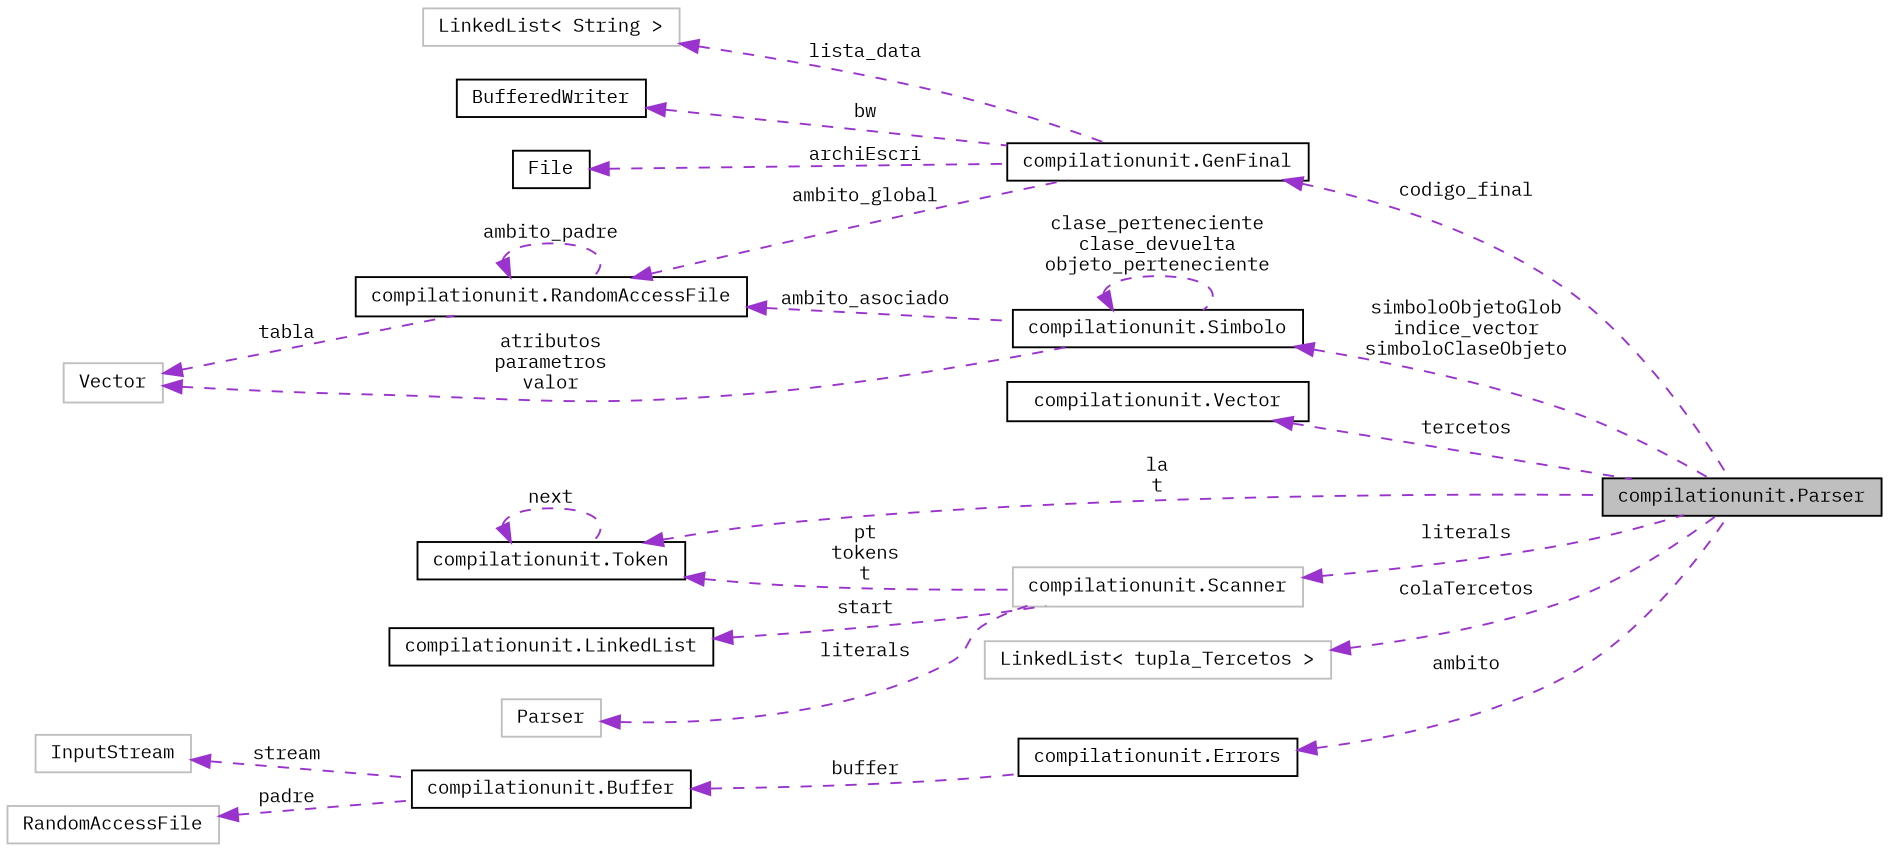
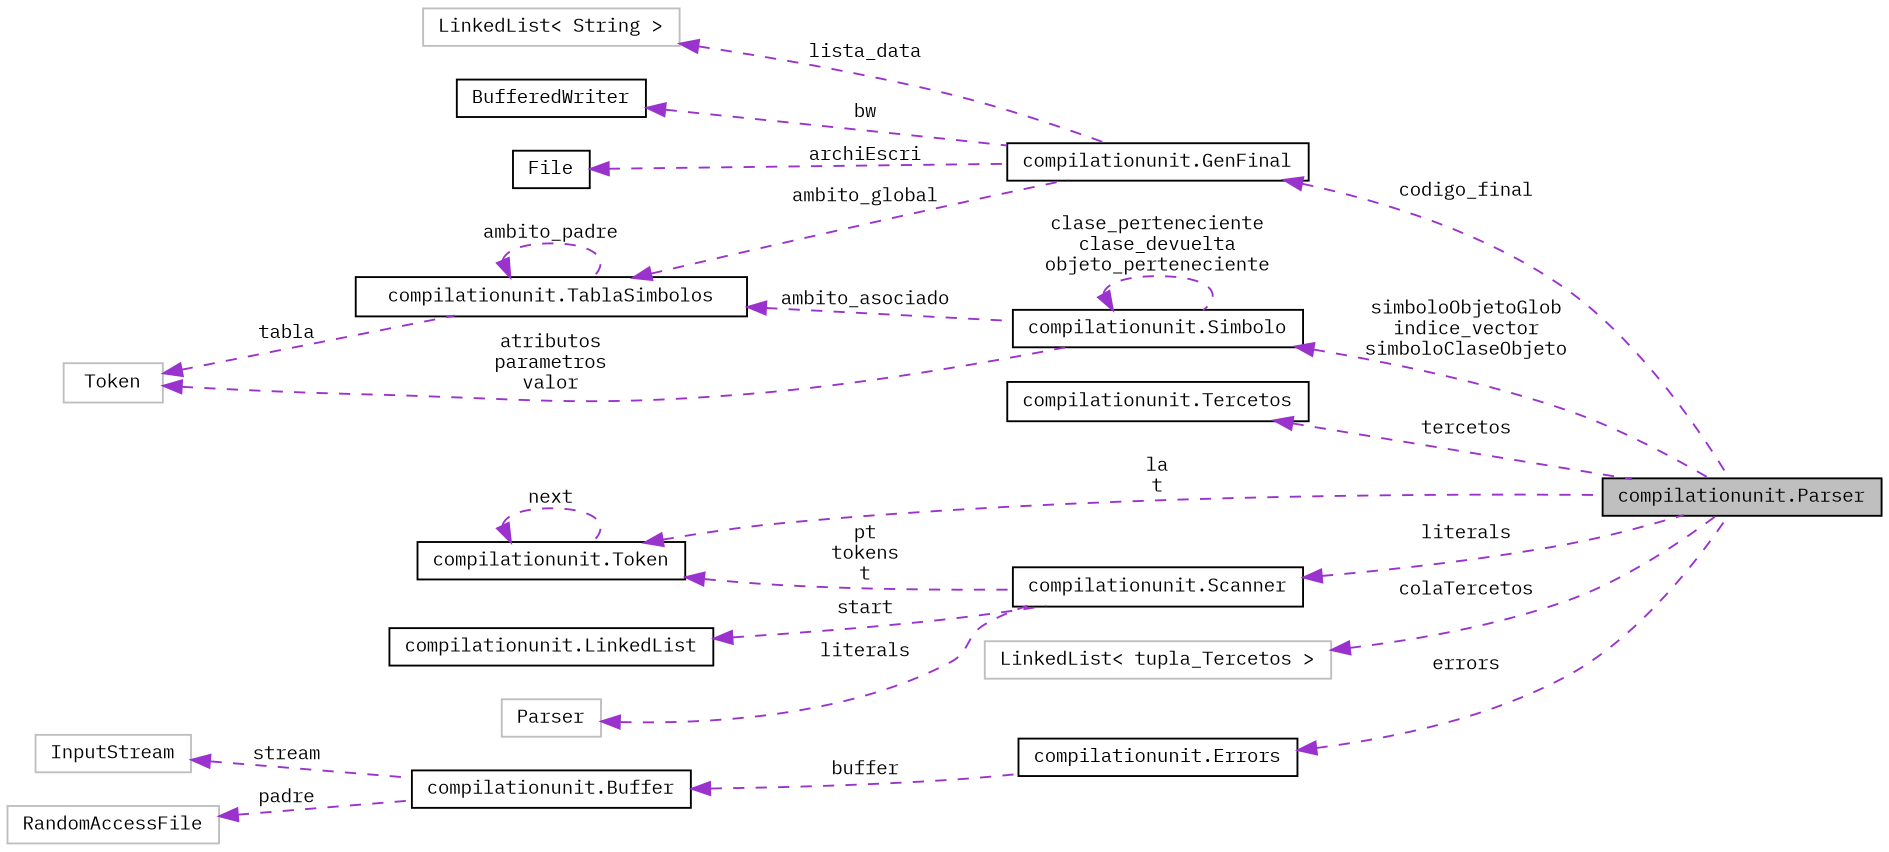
node "compilationunit.RandomAccessFile": label "compilationunit.RandomAccessFile" -> "compilationunit.TablaSimbolos"
node "Vector": label "Vector" -> "Token"
node "compilationunit.Vector": label "compilationunit.Vector" -> "compilationunit.Tercetos"
node "compilationunit.Scanner": color grey75 -> black
edge "compilationunit.Parser" -> "compilationunit.Errors": label "ambito" -> "errors"
